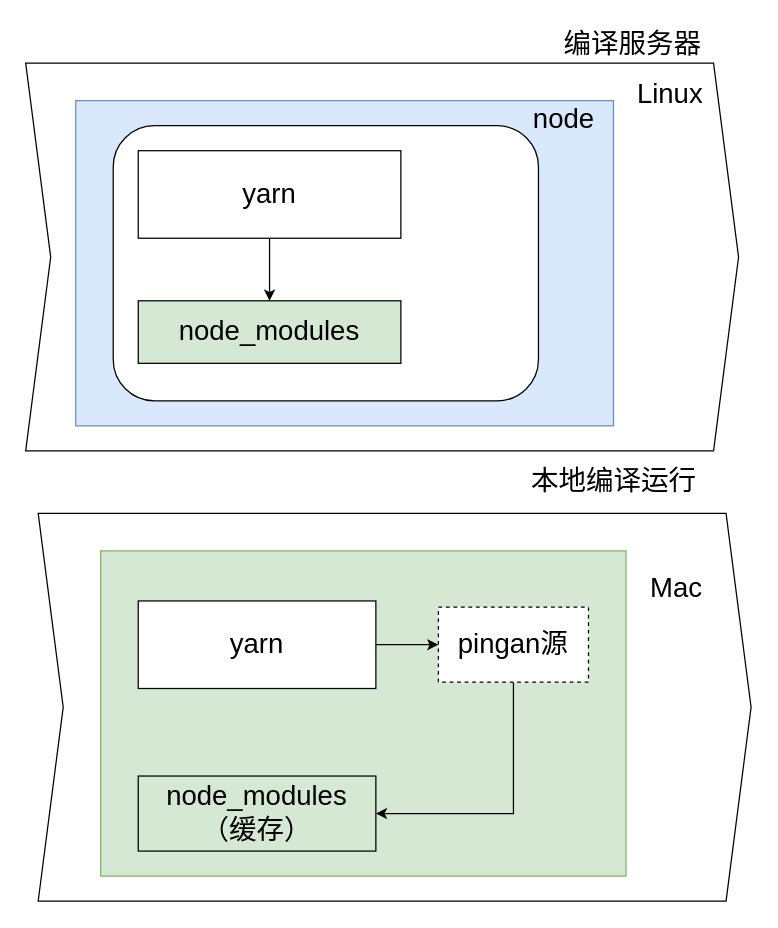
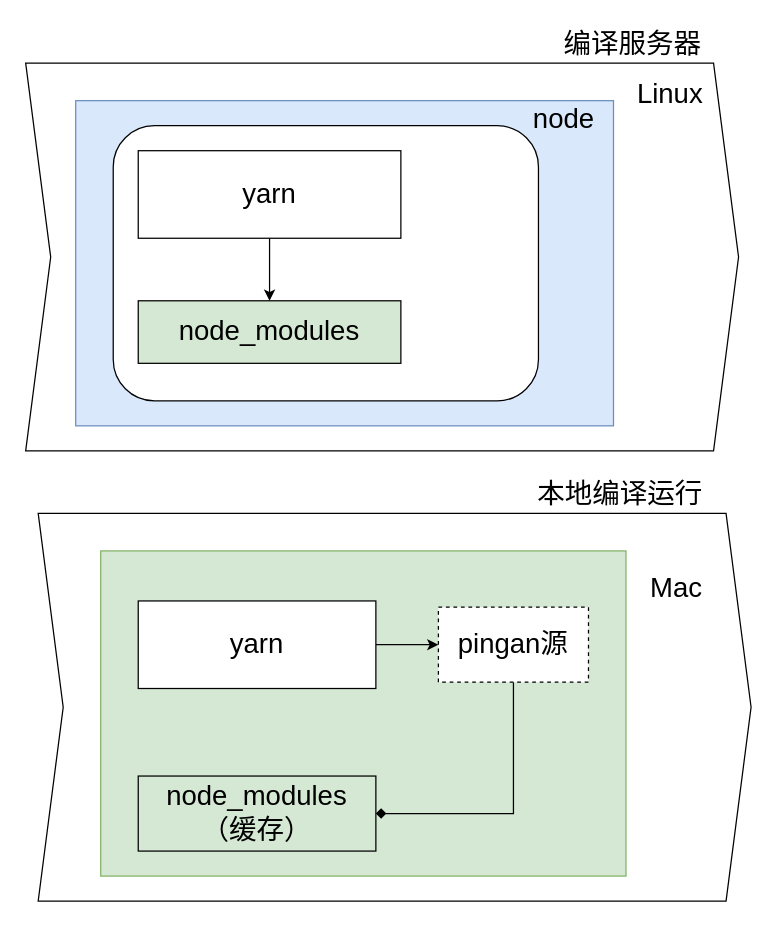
node "本地编译运行": moved (613, 482) -> (619, 494)
edge "pingan源" -> "node_modules（缓存）": arrowhead classic -> diamond
